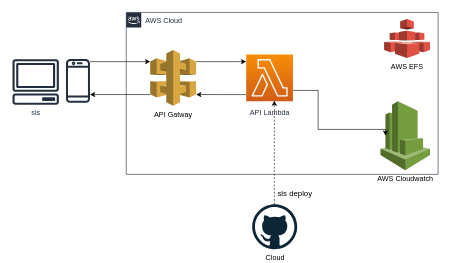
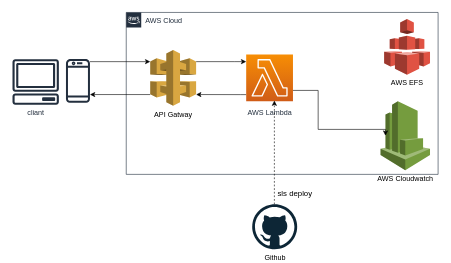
node "AWS EFS": size 46x39 -> 46x56
node "sls": label "sls" -> "cliant"
node "API Lambda": label "API Lambda" -> "AWS Lambda"
node "Cloud": label "Cloud" -> "Github"
